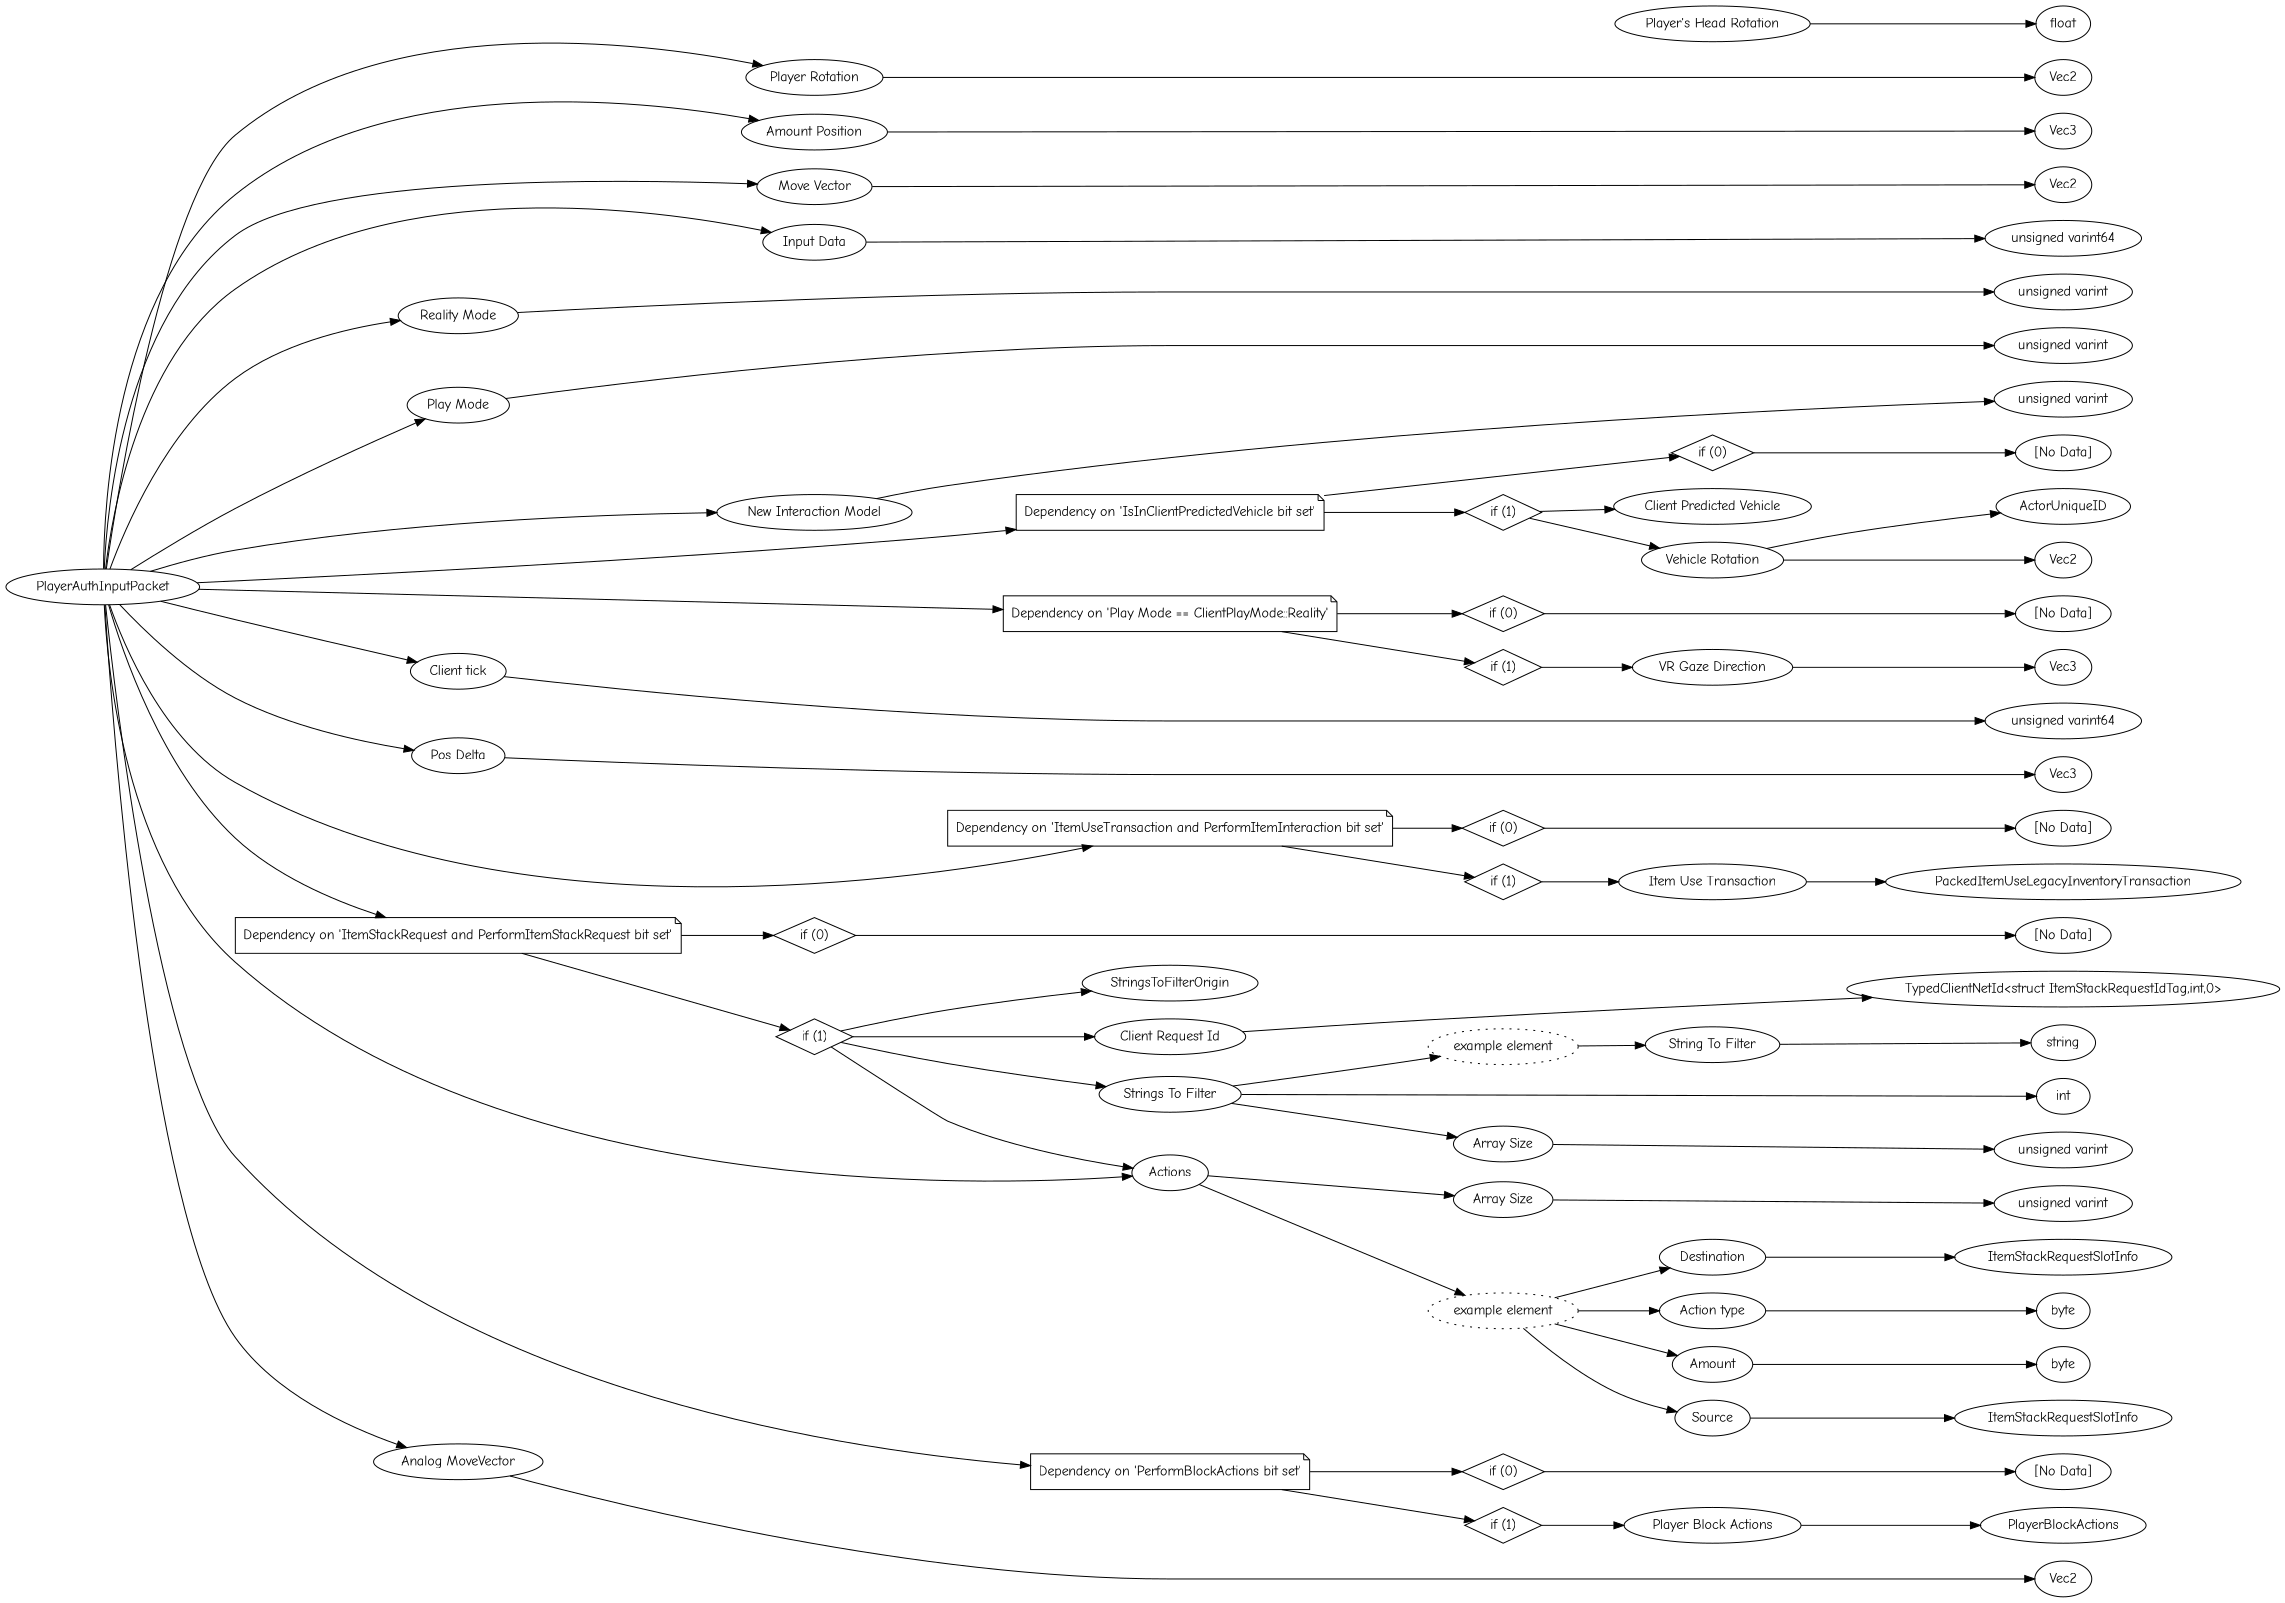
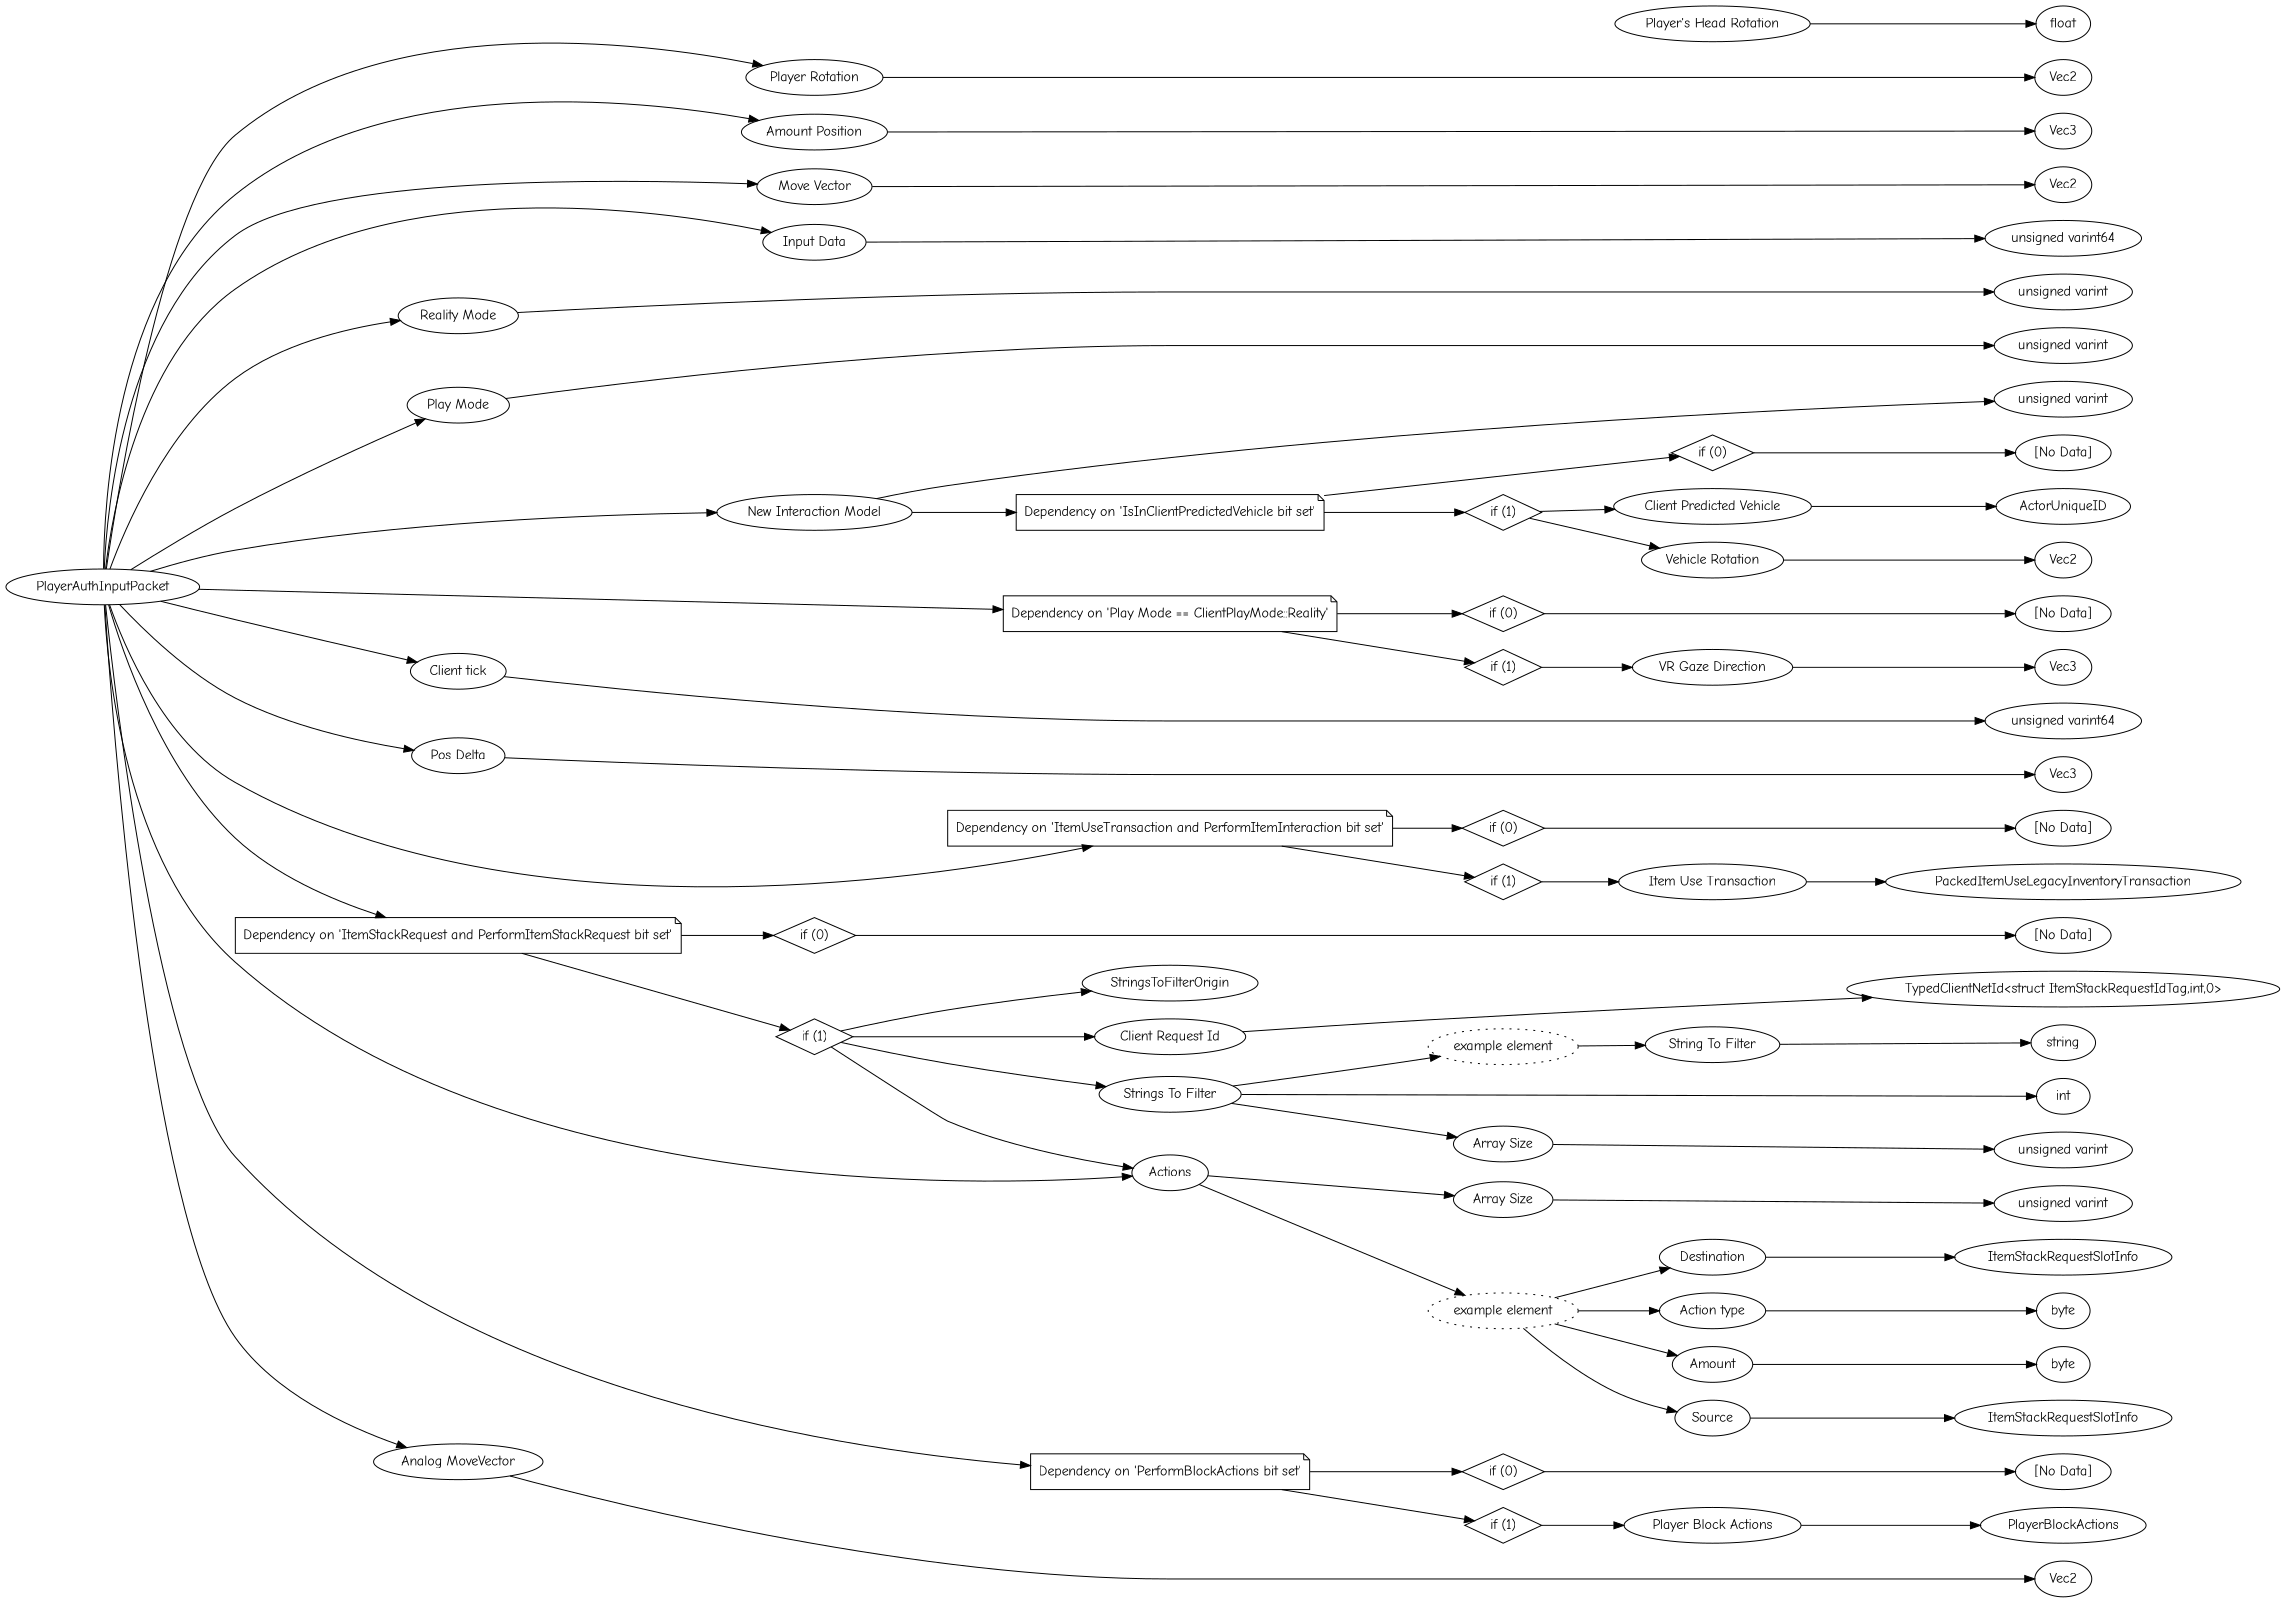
edge "Vehicle Rotation" -> "ActorUniqueID": now "Client Predicted Vehicle" -> "ActorUniqueID"
edge "PlayerAuthInputPacket" -> "Dependency on 'IsInClientPredictedVehicle bit set'": now "New Interaction Model" -> "Dependency on 'IsInClientPredictedVehicle bit set'"
